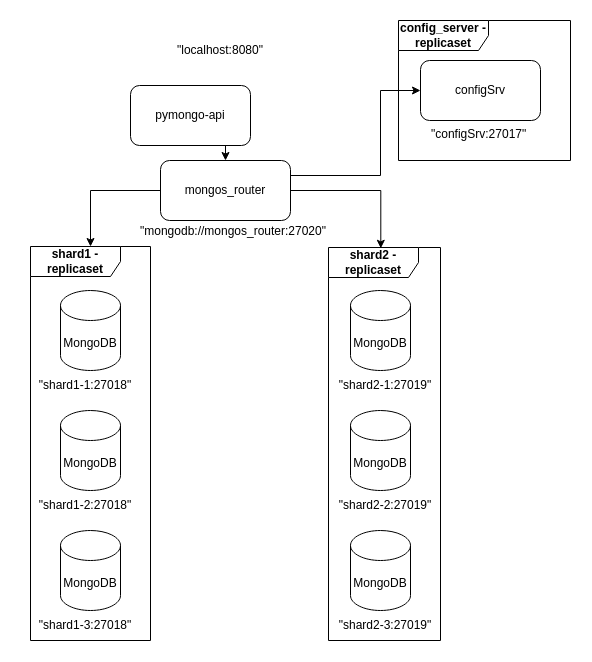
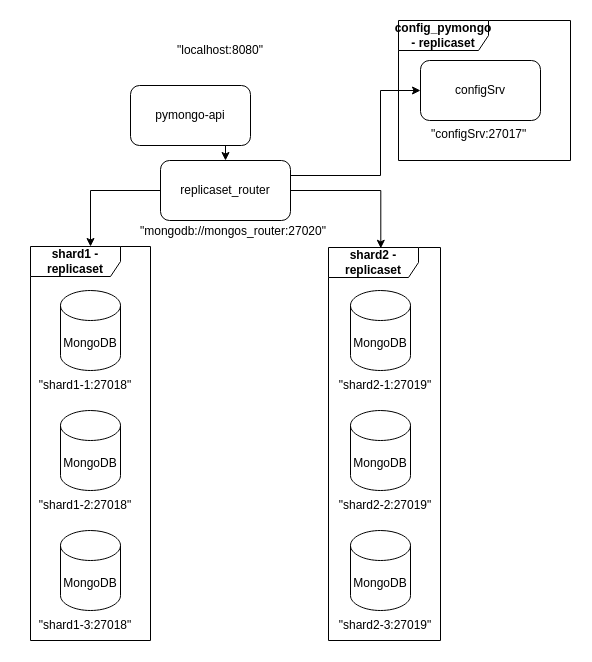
node "config_server - replicaset": label "config_server - replicaset" -> "config_pymongo - replicaset"
node "mongos_router": label "mongos_router" -> "replicaset_router"
